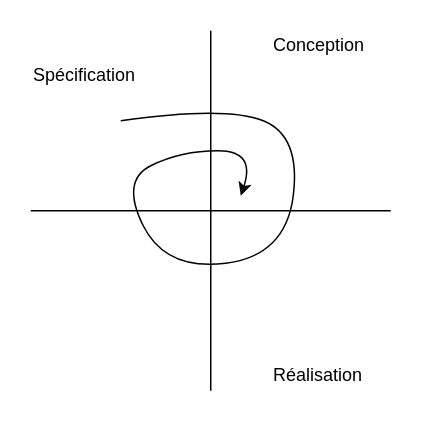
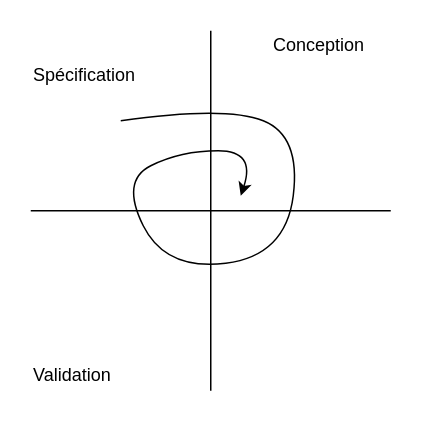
node "Validation": added
node "Réalisation": removed
